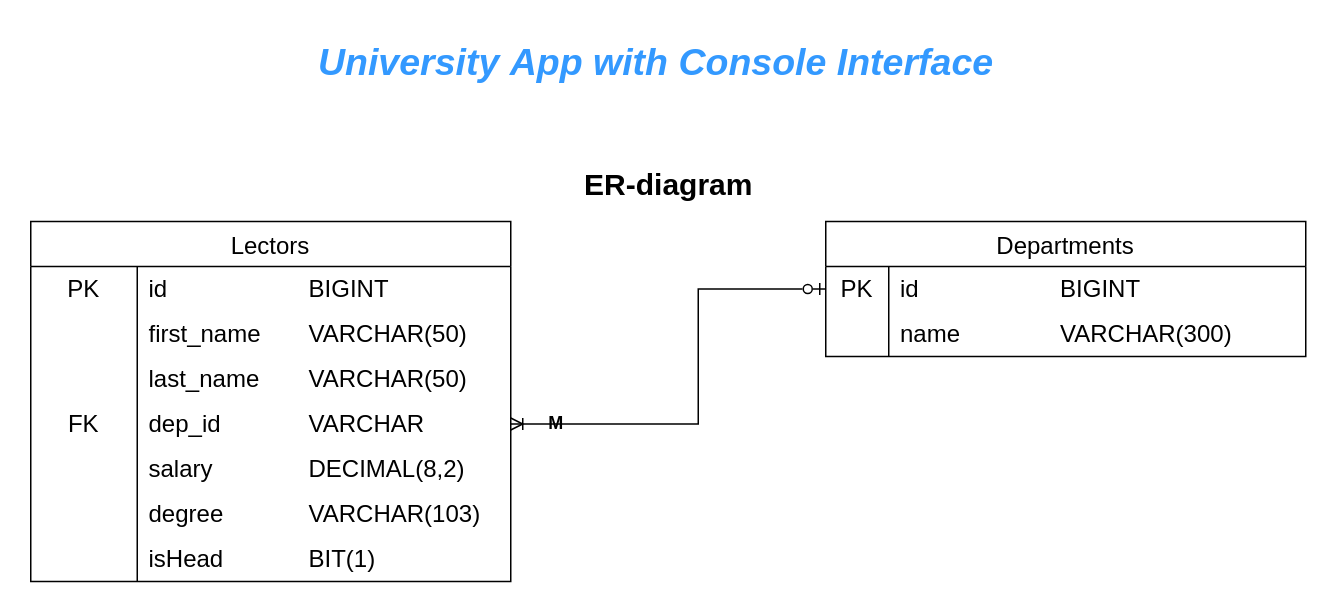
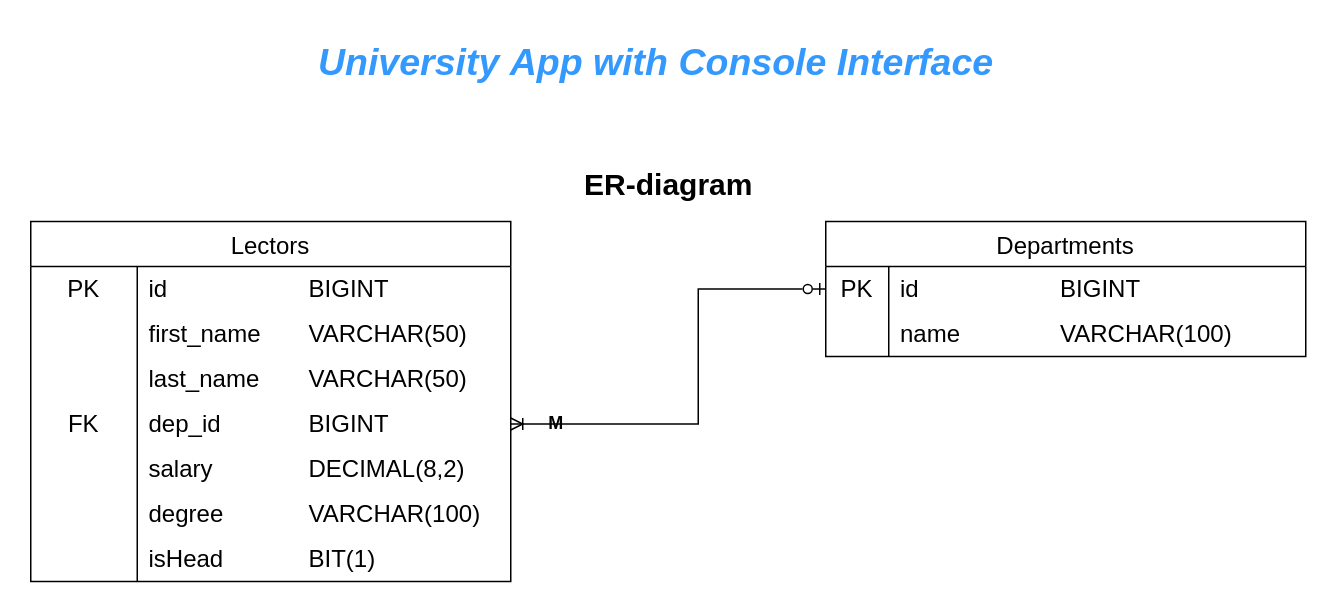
node "name VARCHAR(300)": label "name VARCHAR(300)" -> "name VARCHAR(100)"
node "dep_id VARCHAR": label "dep_id VARCHAR" -> "dep_id BIGINT"
node "degree VARCHAR(103)": label "degree VARCHAR(103)" -> "degree VARCHAR(100)"
